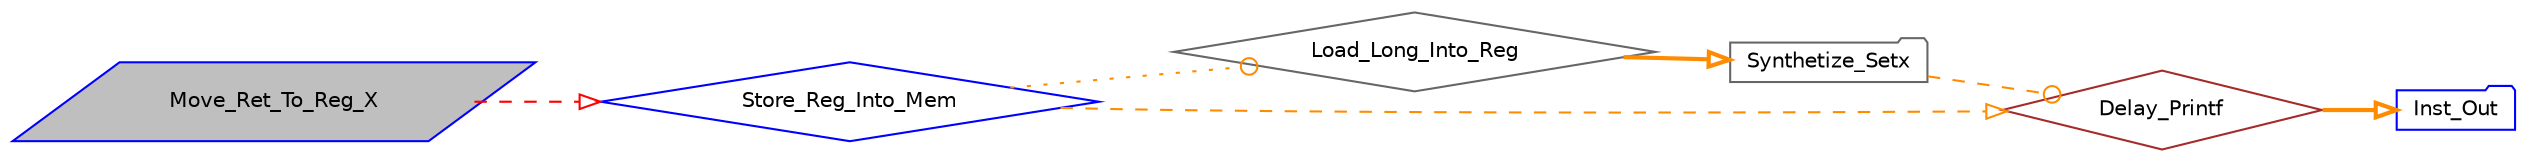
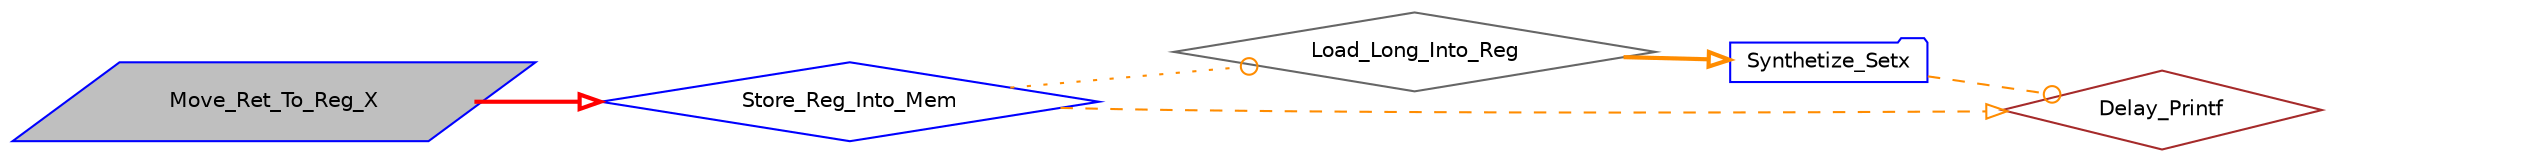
node "Synthetize_Setx": color gray40 -> blue
edge "Move_Ret_To_Reg_X" -> "Store_Reg_Into_Mem": style dashed -> bold
node "Inst_Out": removed
